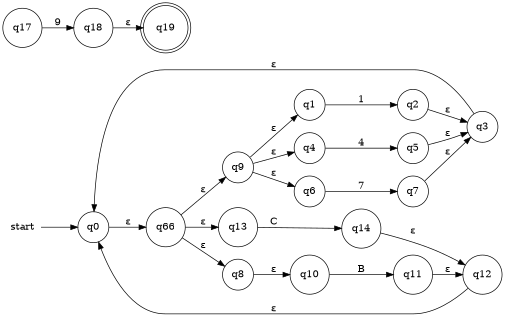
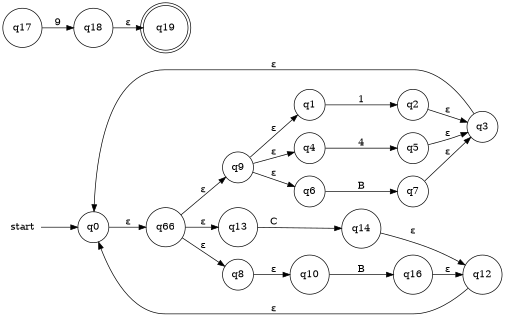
edge "q6" -> "q7": label "7" -> "B"
node "q11": label "q11" -> "q16"
